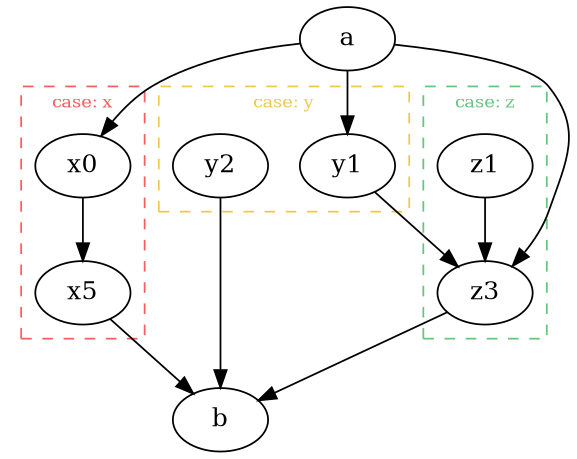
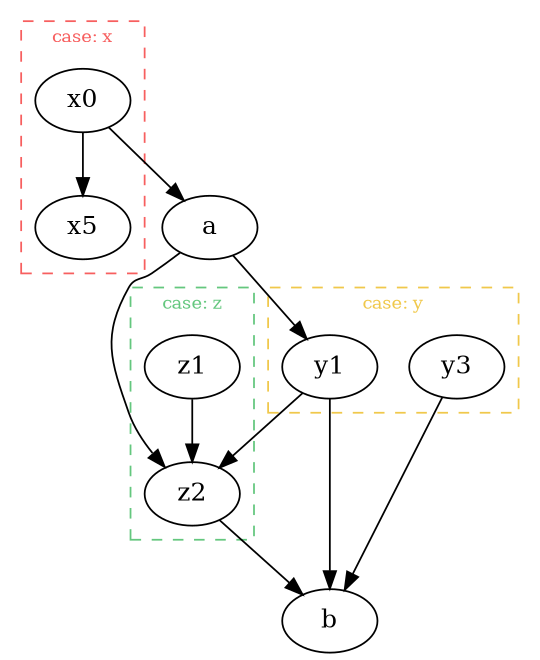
edge "a" -> "x0": reversed
node "y2": label "y2" -> "y3"
node "z3": label "z3" -> "z2"
edge "x5" -> "b": now "y1" -> "b"
